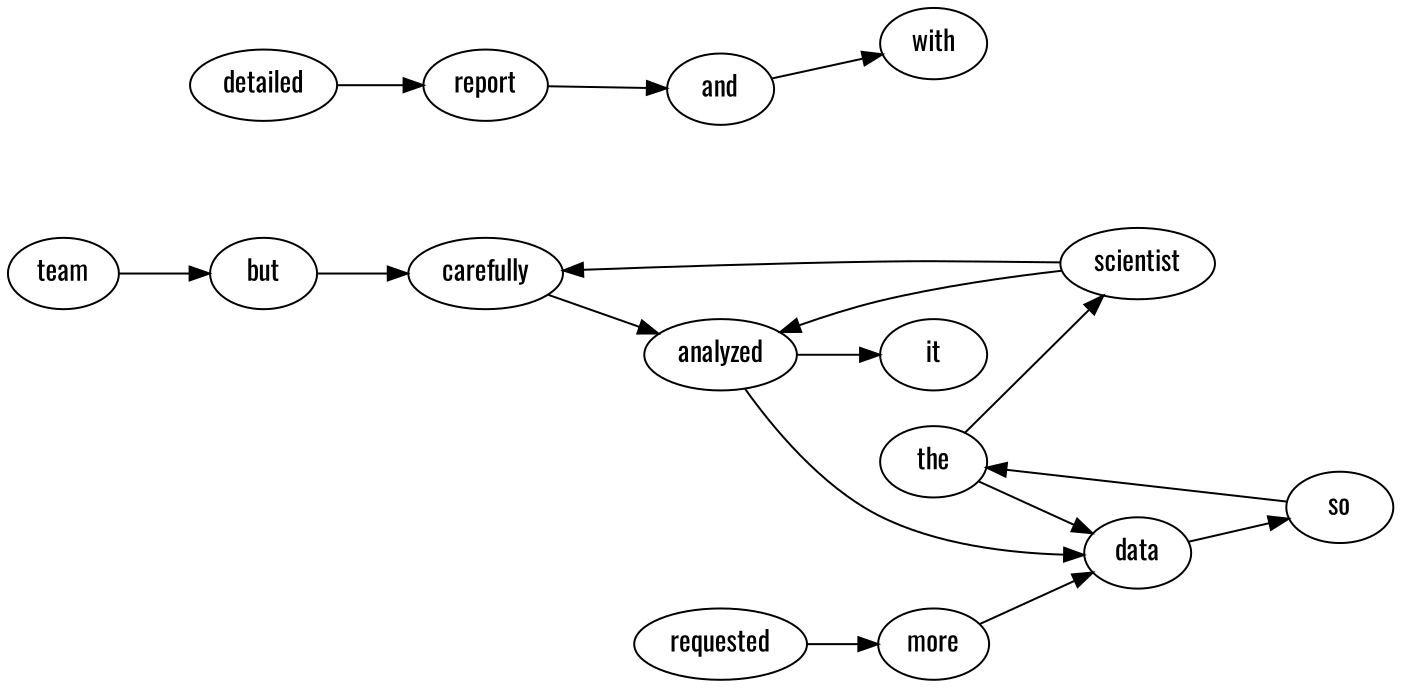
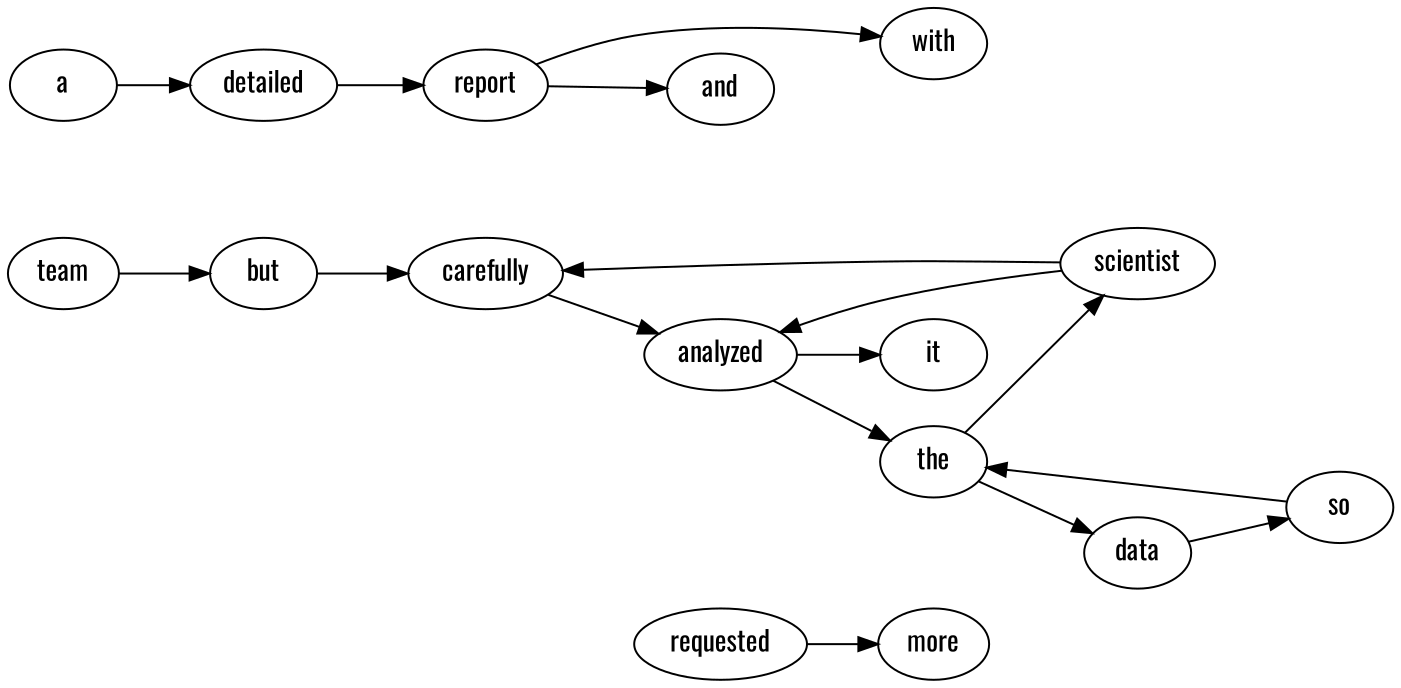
edge "and" -> "with": now "report" -> "with"
node "a": added
edge "analyzed" -> "data": now "analyzed" -> "the"
edge "more" -> "data": removed
